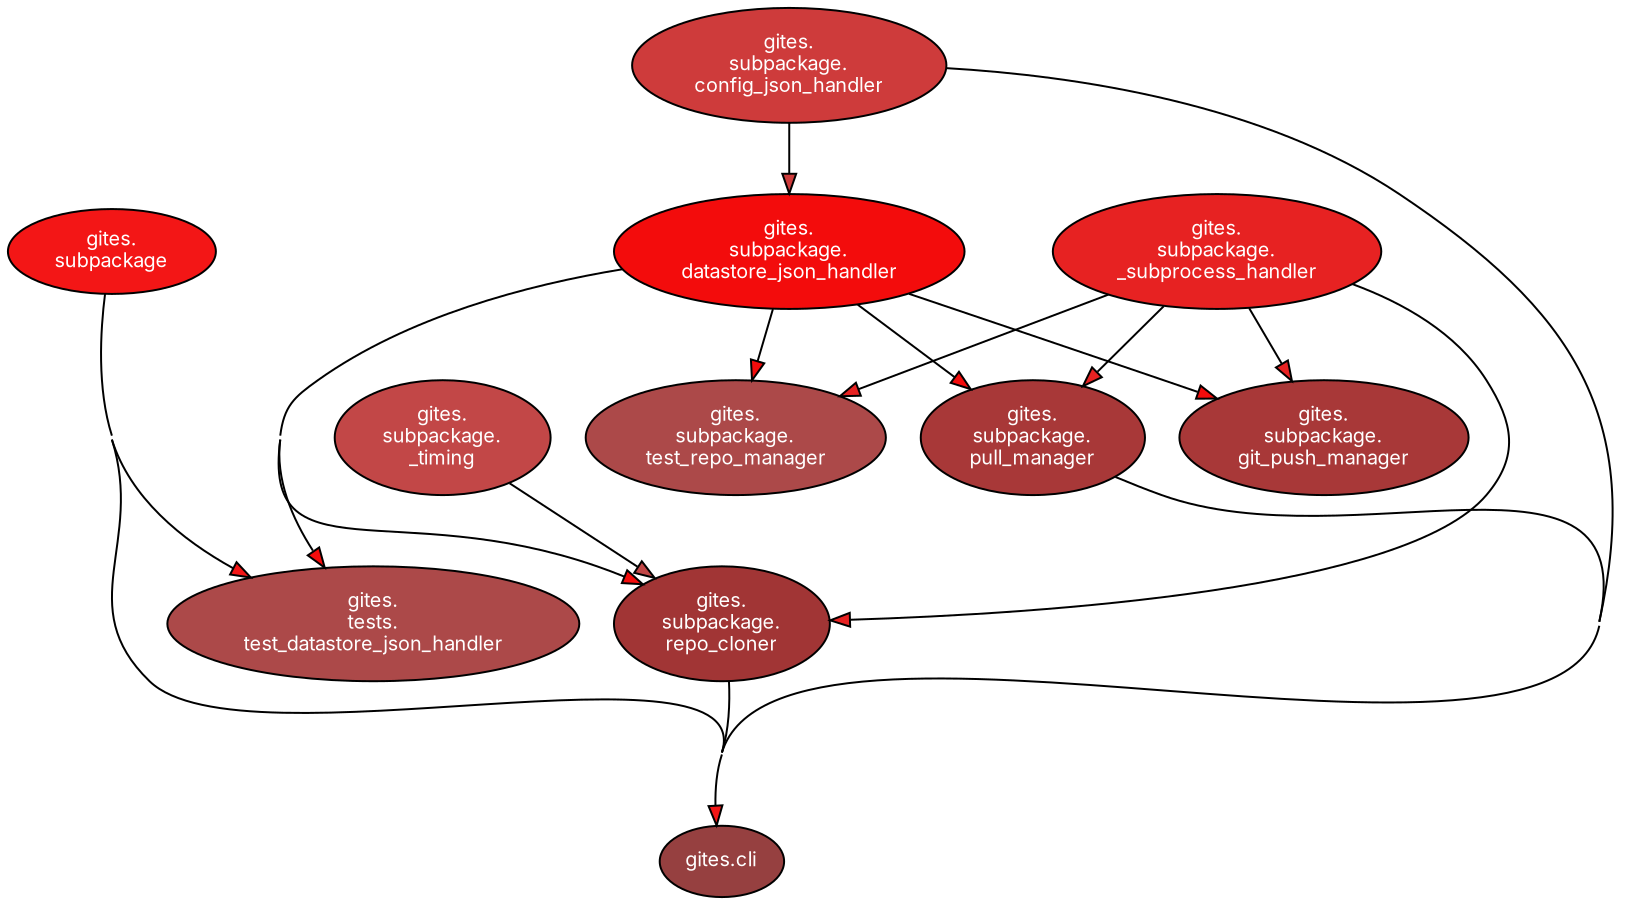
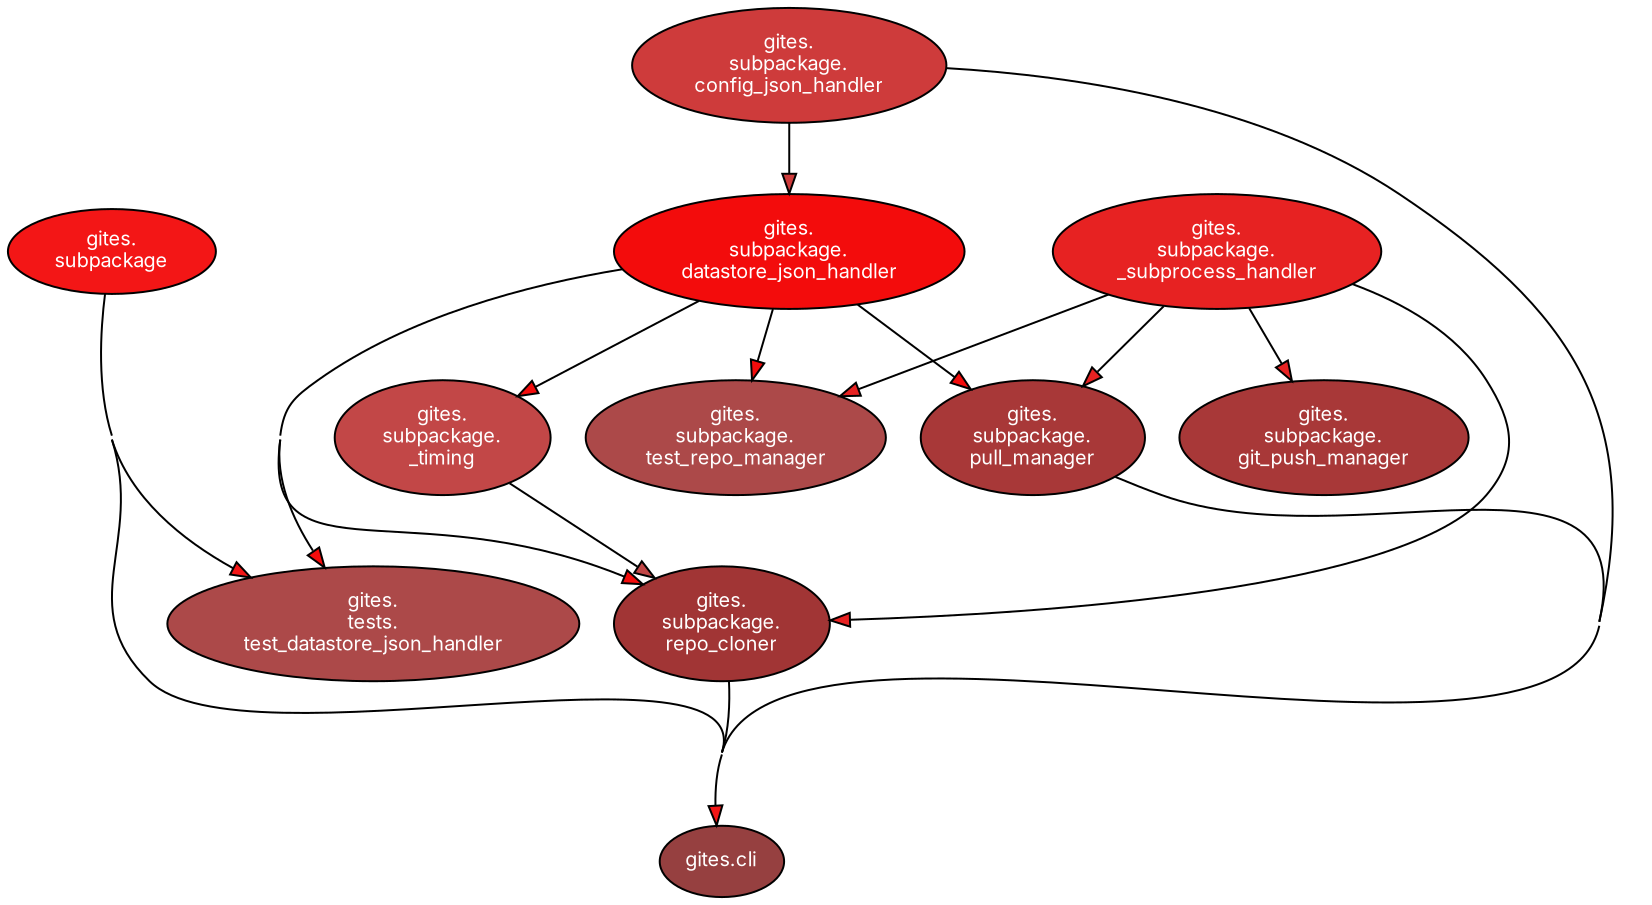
edge "gites. subpackage. datastore_json_handler" -> "gites. subpackage. git_push_manager": now "gites. subpackage. datastore_json_handler" -> "gites. subpackage. _timing"
